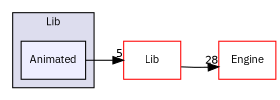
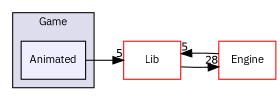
cluster "Lib": label "Lib" -> "Game"
edge "Engine" -> "Lib": added
